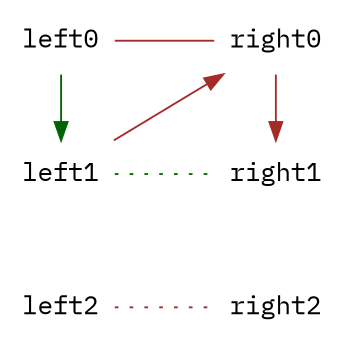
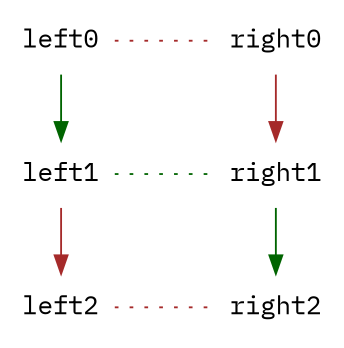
edge "left0" -- "right0": style solid -> dotted
edge "left1" -> "right0": now "left1" -> "left2"
edge "right1" -> "right2": added
